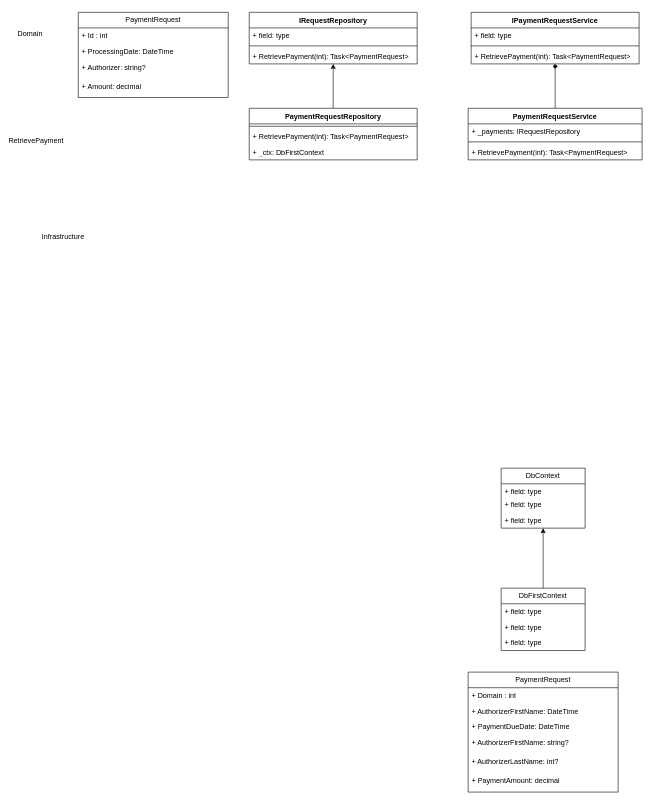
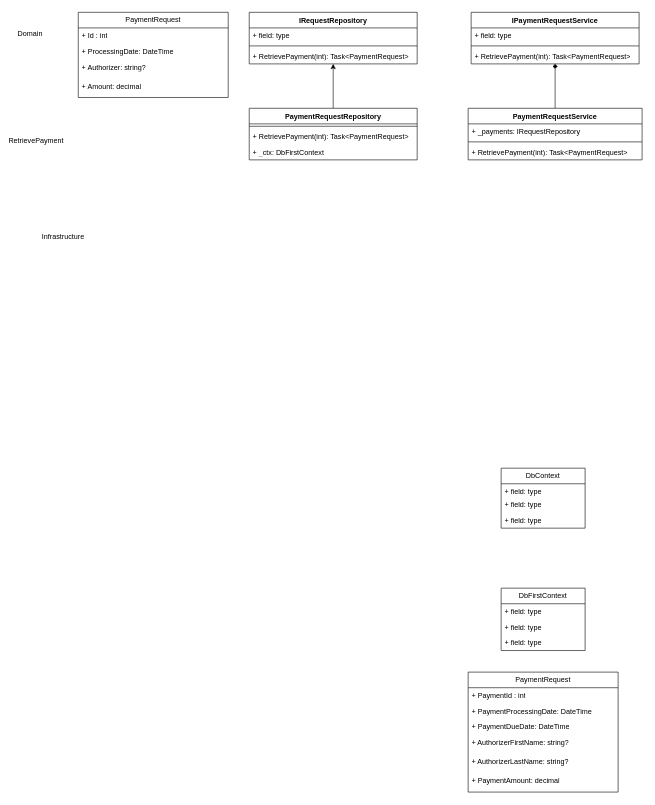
edge "DbFirstContext" -> "DbContext": removed
node "+ Domain : int": label "+ Domain : int" -> "+ PaymentId : int"
node "+ AuthorizerFirstName: DateTime": label "+ AuthorizerFirstName: DateTime" -> "+ PaymentProcessingDate: DateTime"
node "+ AuthorizerLastName: int?": label "+ AuthorizerLastName: int?" -> "+ AuthorizerLastName: string?"
